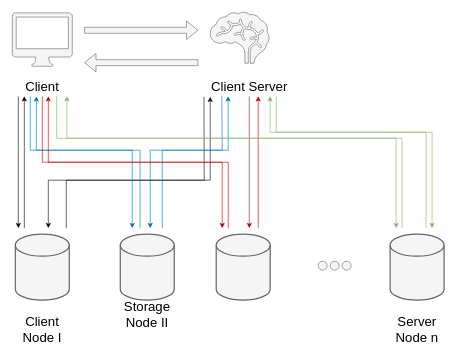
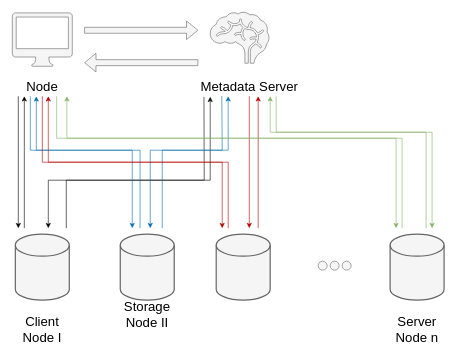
node "Client": label "Client" -> "Node"
node "Client Server": label "Client Server" -> "Metadata Server"
